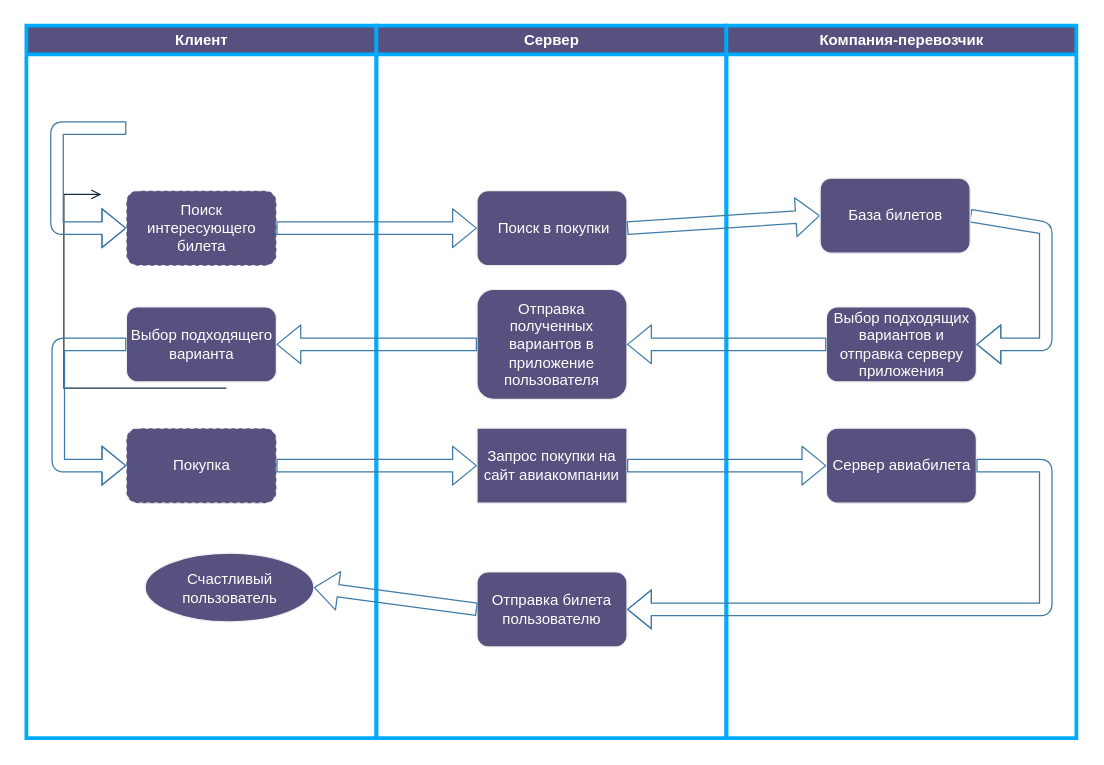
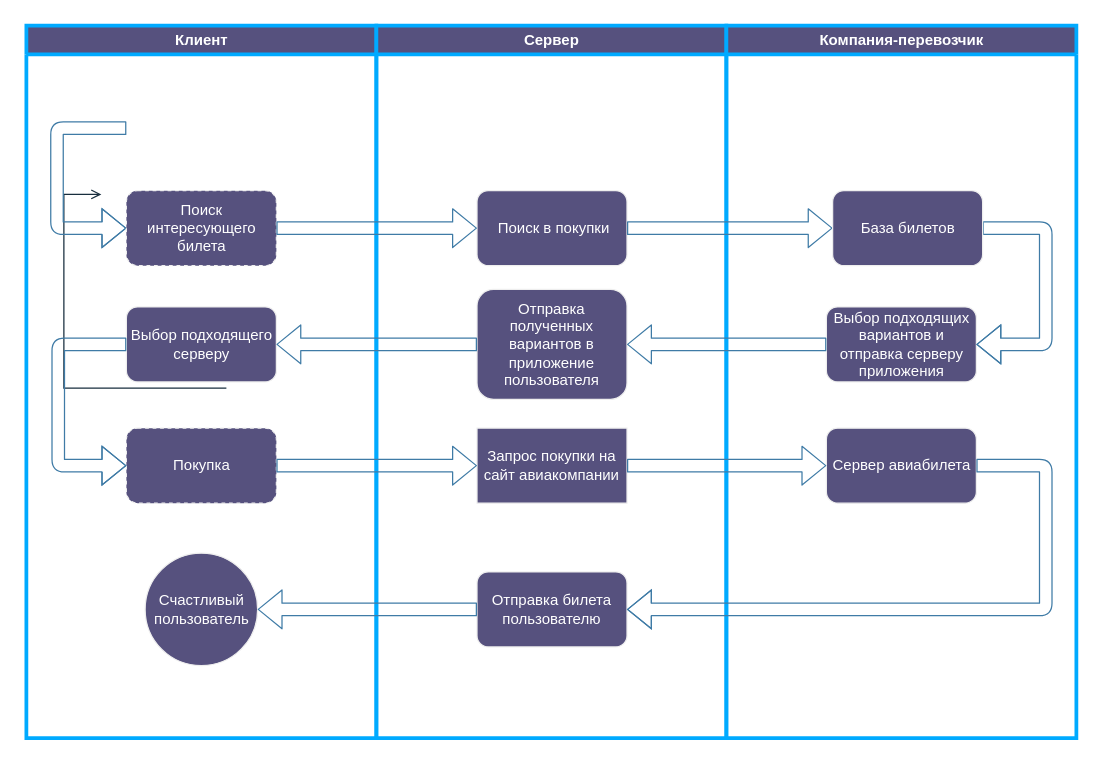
node "База билетов": moved (895, 216) -> (908, 228)
node "Выбор подходящего варианта": label "Выбор подходящего варианта" -> "Выбор подходящего серверу"
node "Счастливый пользователь": size 169x69 -> 113x113
